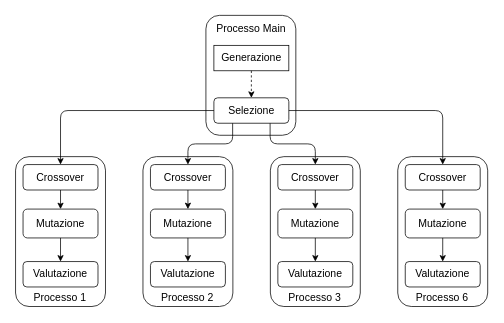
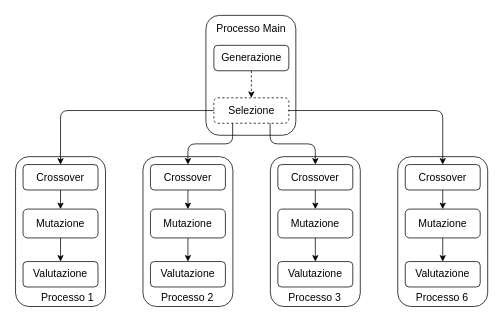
node "Generazione": shape rectangle -> rounded rectangle
node "Selezione": style solid -> dashed
node "Processo 1": moved (60, 298) -> (68, 298)
